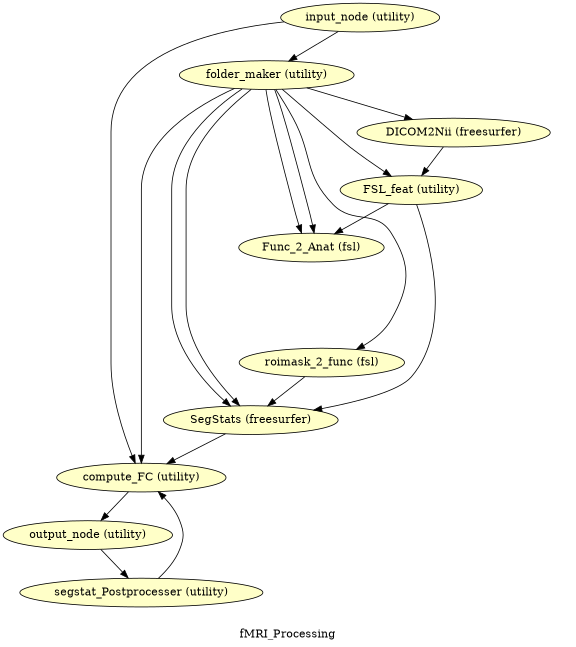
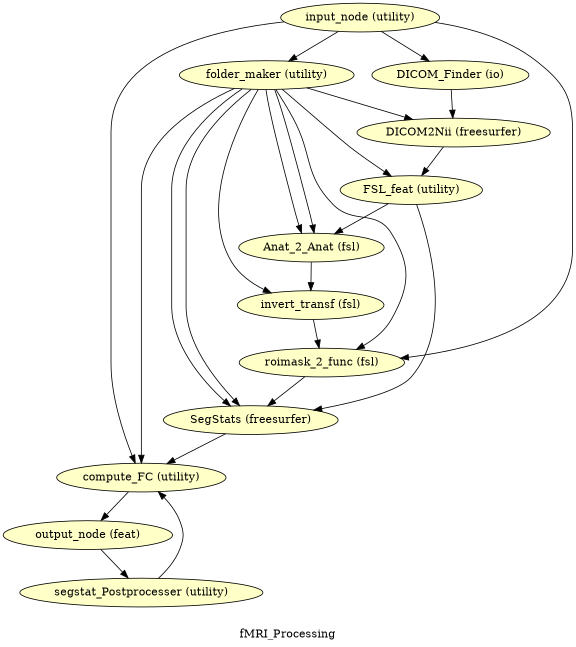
node "DICOM_Finder (io)": added
edge "input_node (utility)" -> "roimask_2_func (fsl)": added
node "Func_2_Anat (fsl)": label "Func_2_Anat (fsl)" -> "Anat_2_Anat (fsl)"
node "invert_transf (fsl)": added
node "output_node (utility)": label "output_node (utility)" -> "output_node (feat)"
